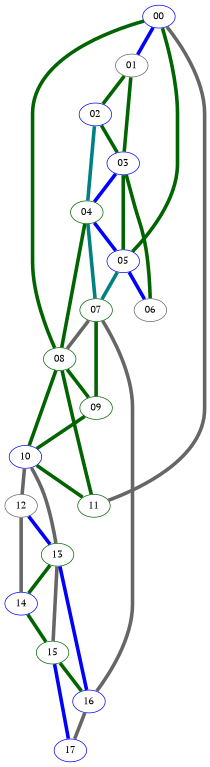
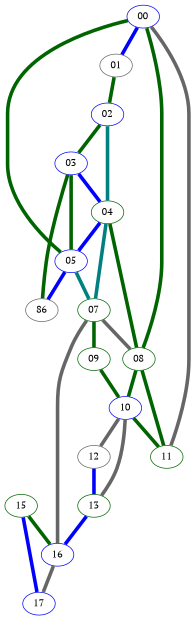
edge "01" -- "03": removed
node "06": label "06" -> "86"
edge "08" -- "09": removed
node "14": removed
edge "13" -- "15": removed
